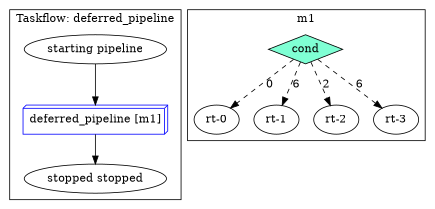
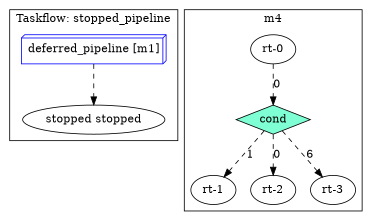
cluster "Taskflow: deferred_pipeline": label "Taskflow: deferred_pipeline" -> "Taskflow: stopped_pipeline"
cluster "m1": label "m1" -> "m4"
node "starting pipeline": removed
edge "cond" -> "rt-0": reversed
edge "cond" -> "rt-1": label "6" -> "1"
edge "cond" -> "rt-2": label "2" -> "0"
edge "deferred_pipeline [m1]" -> "stopped stopped": style solid -> dashed
